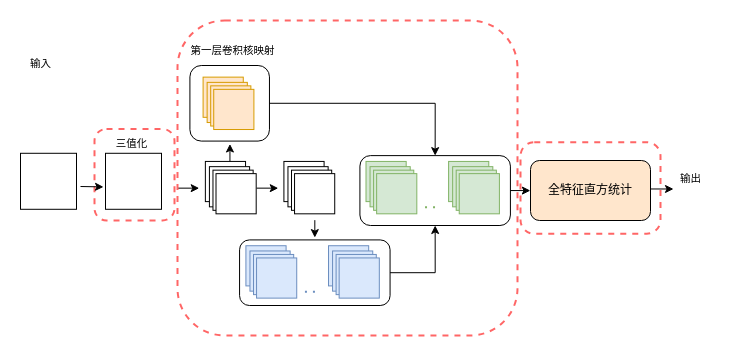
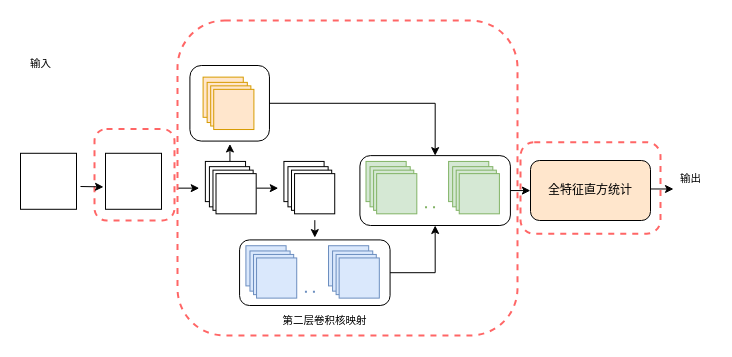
node "第一层卷积核映射": removed
node "三值化": removed
node "第二层卷积核映射": added
